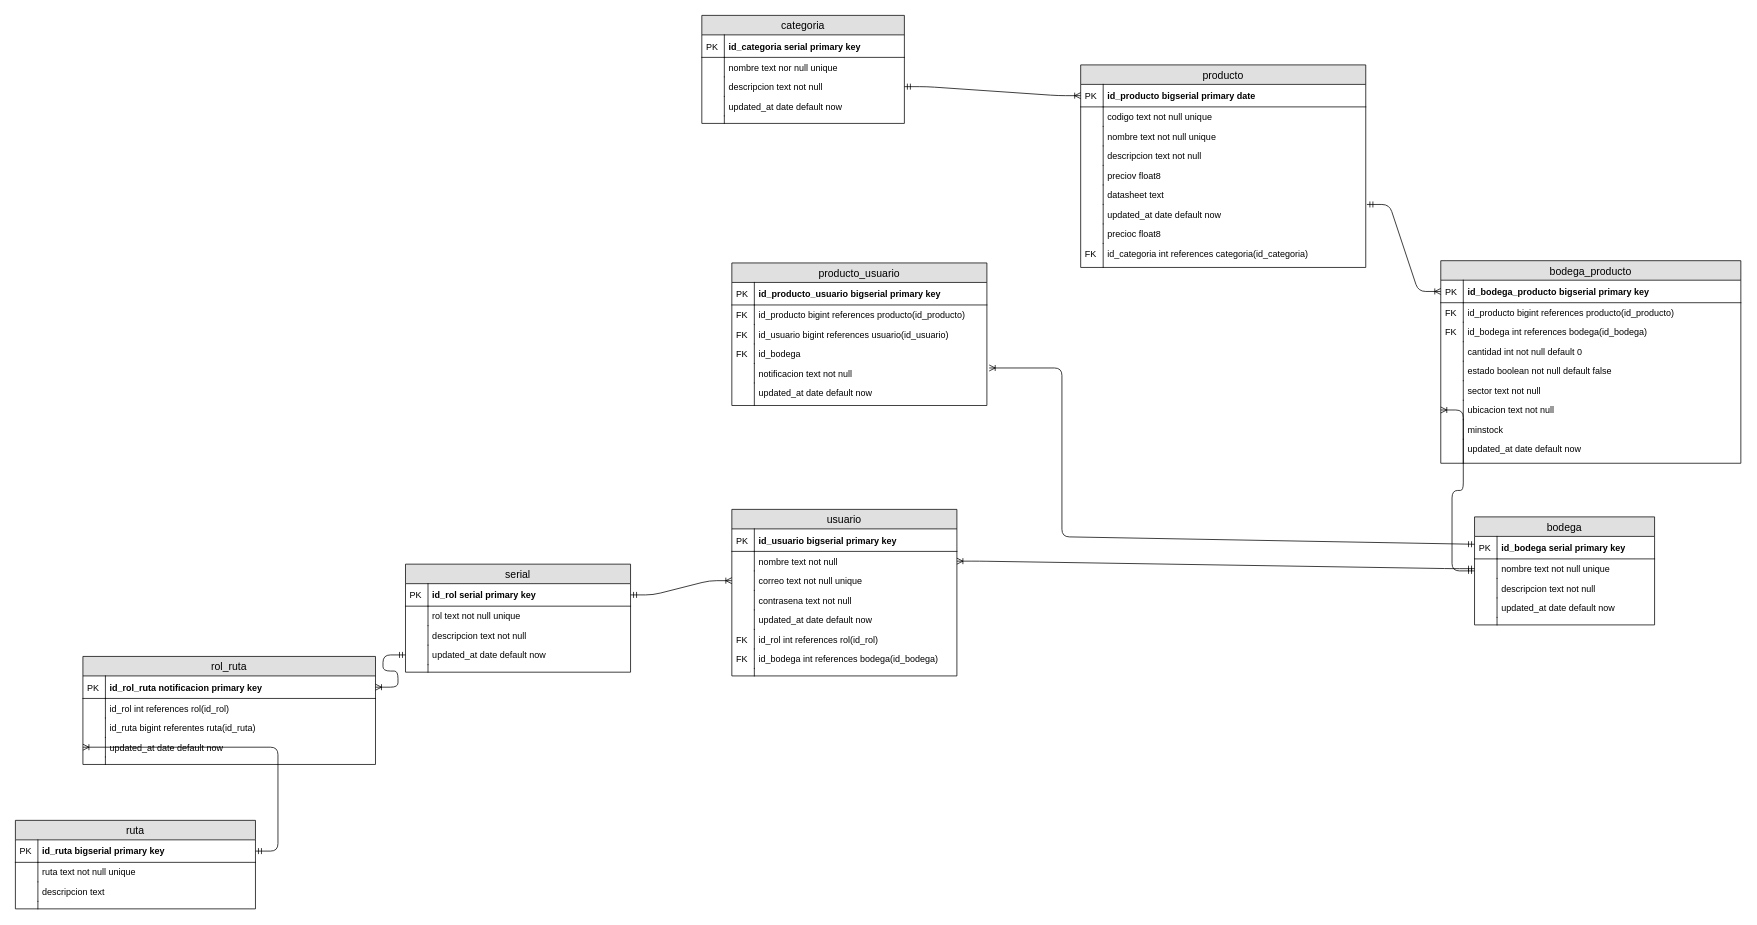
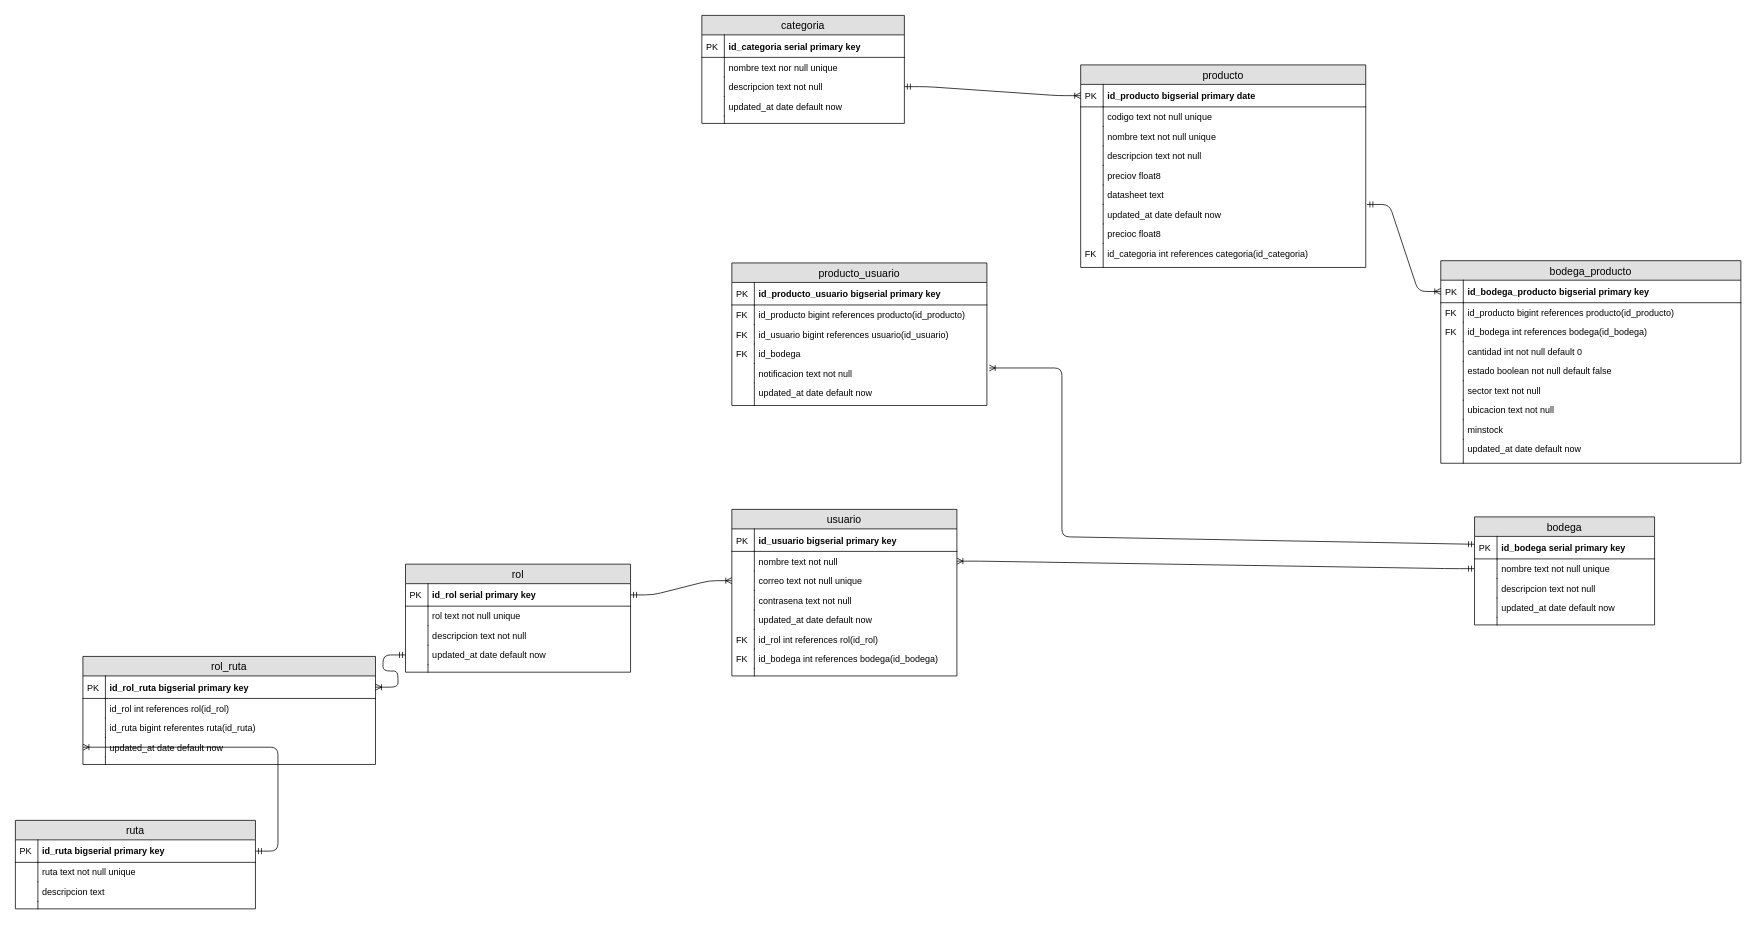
edge "ubicacion text not null" -- "bodega": removed
node "serial": label "serial" -> "rol"
node "id_rol_ruta notificacion primary key": label "id_rol_ruta notificacion primary key" -> "id_rol_ruta bigserial primary key"
